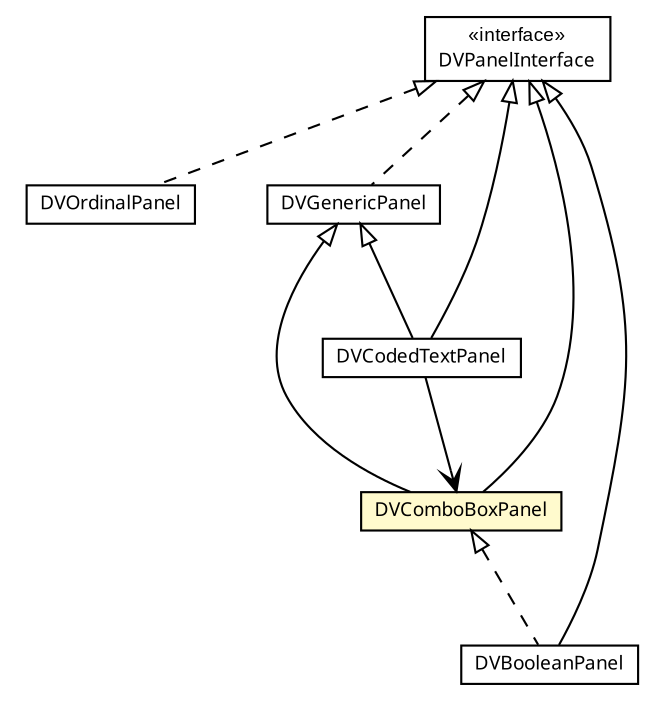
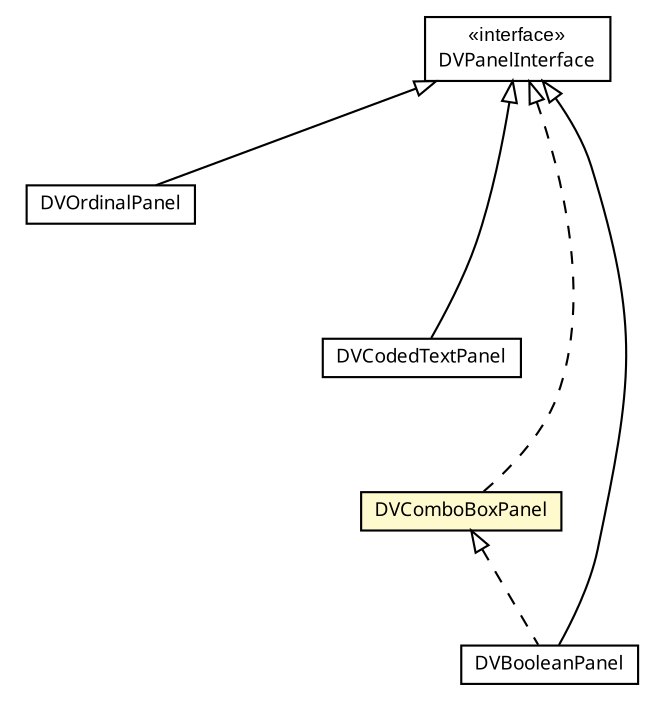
edge "DVOrdinalPanel" -> "DVPanelInterface": style dashed -> solid
node "DVGenericPanel": removed
edge "DVComboBoxPanel" -> "DVPanelInterface": style solid -> dashed
edge "DVCodedTextPanel" -> "DVComboBoxPanel": removed
